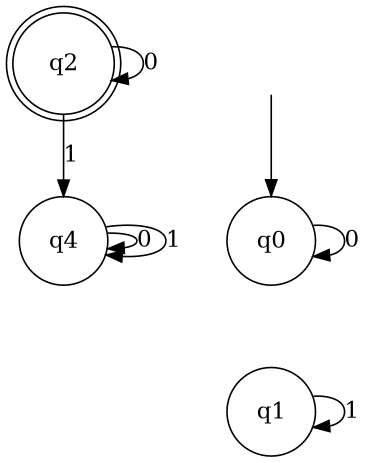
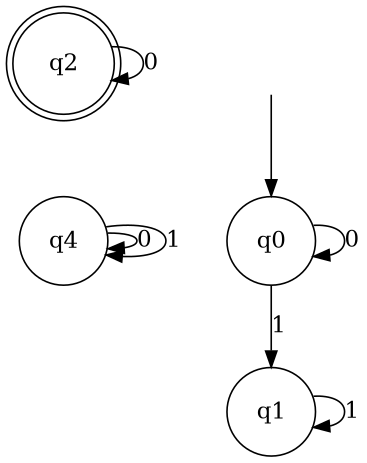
edge "q2" -> "q4": removed, label "1"
edge "q0" -> "q1": added, label "1"
